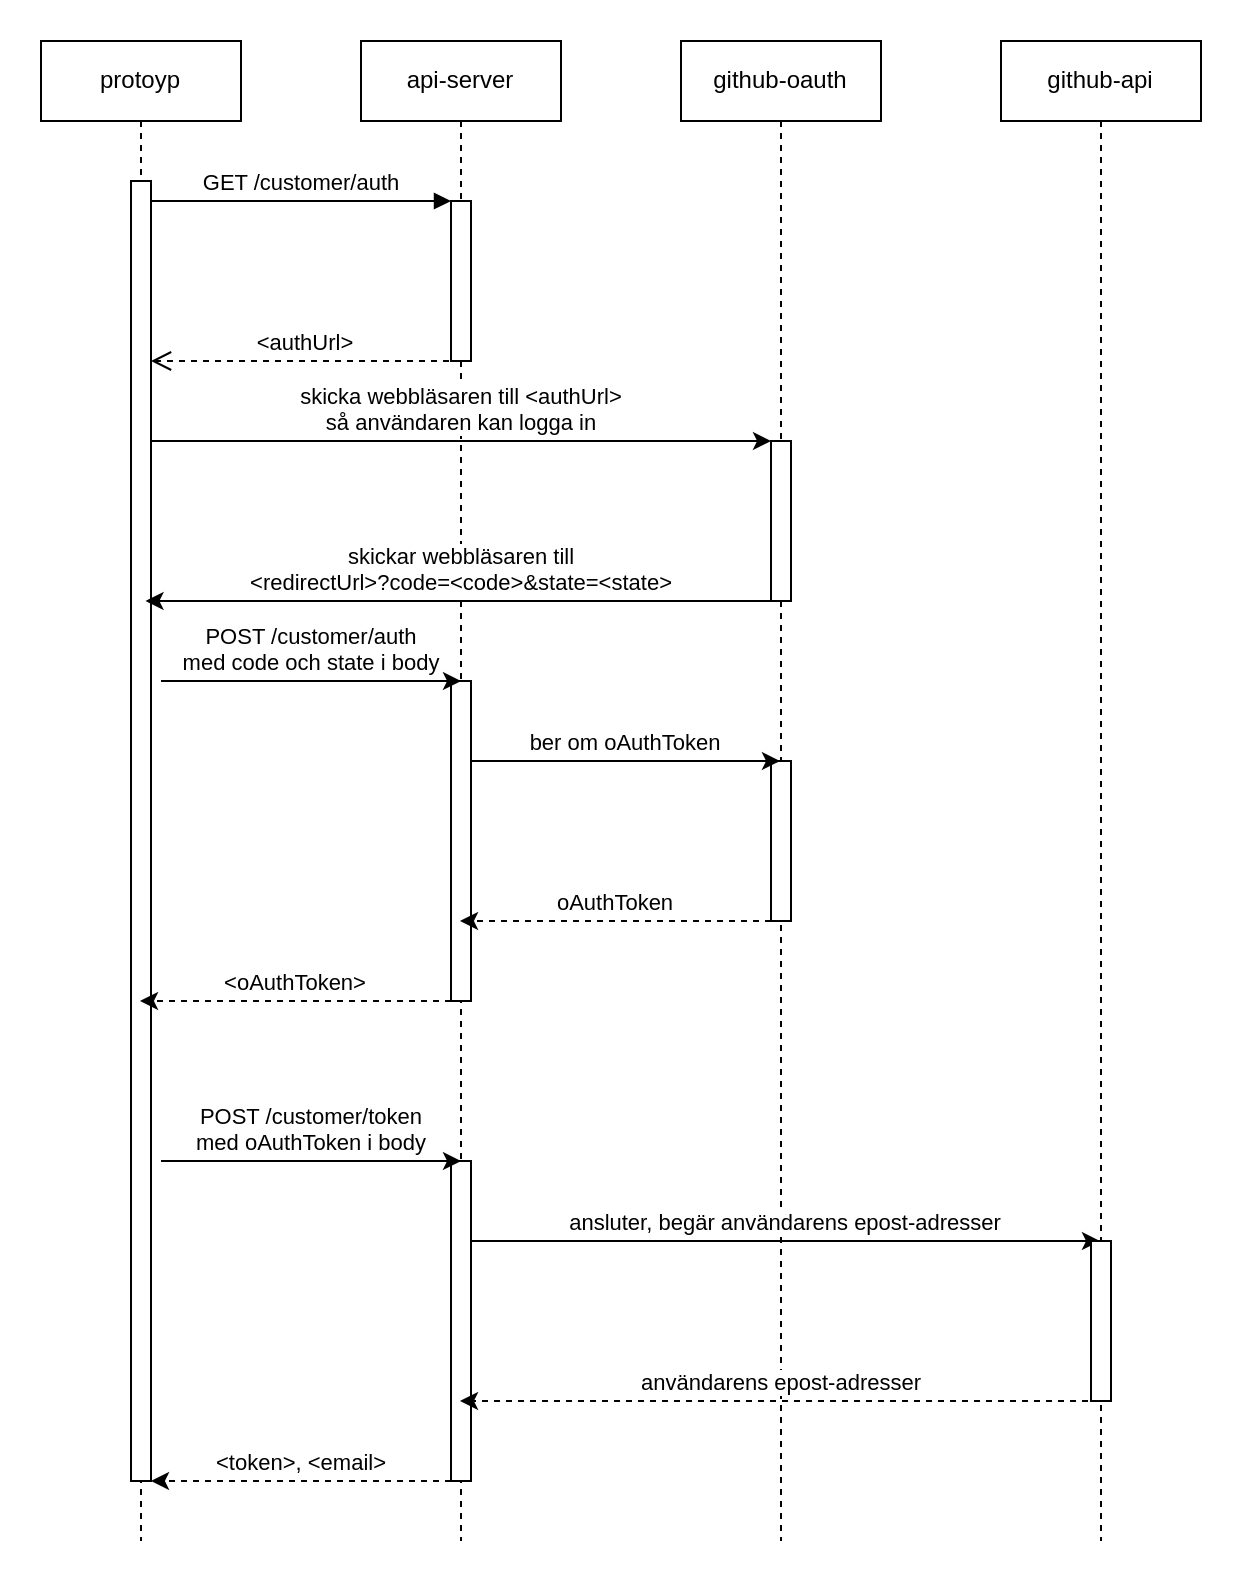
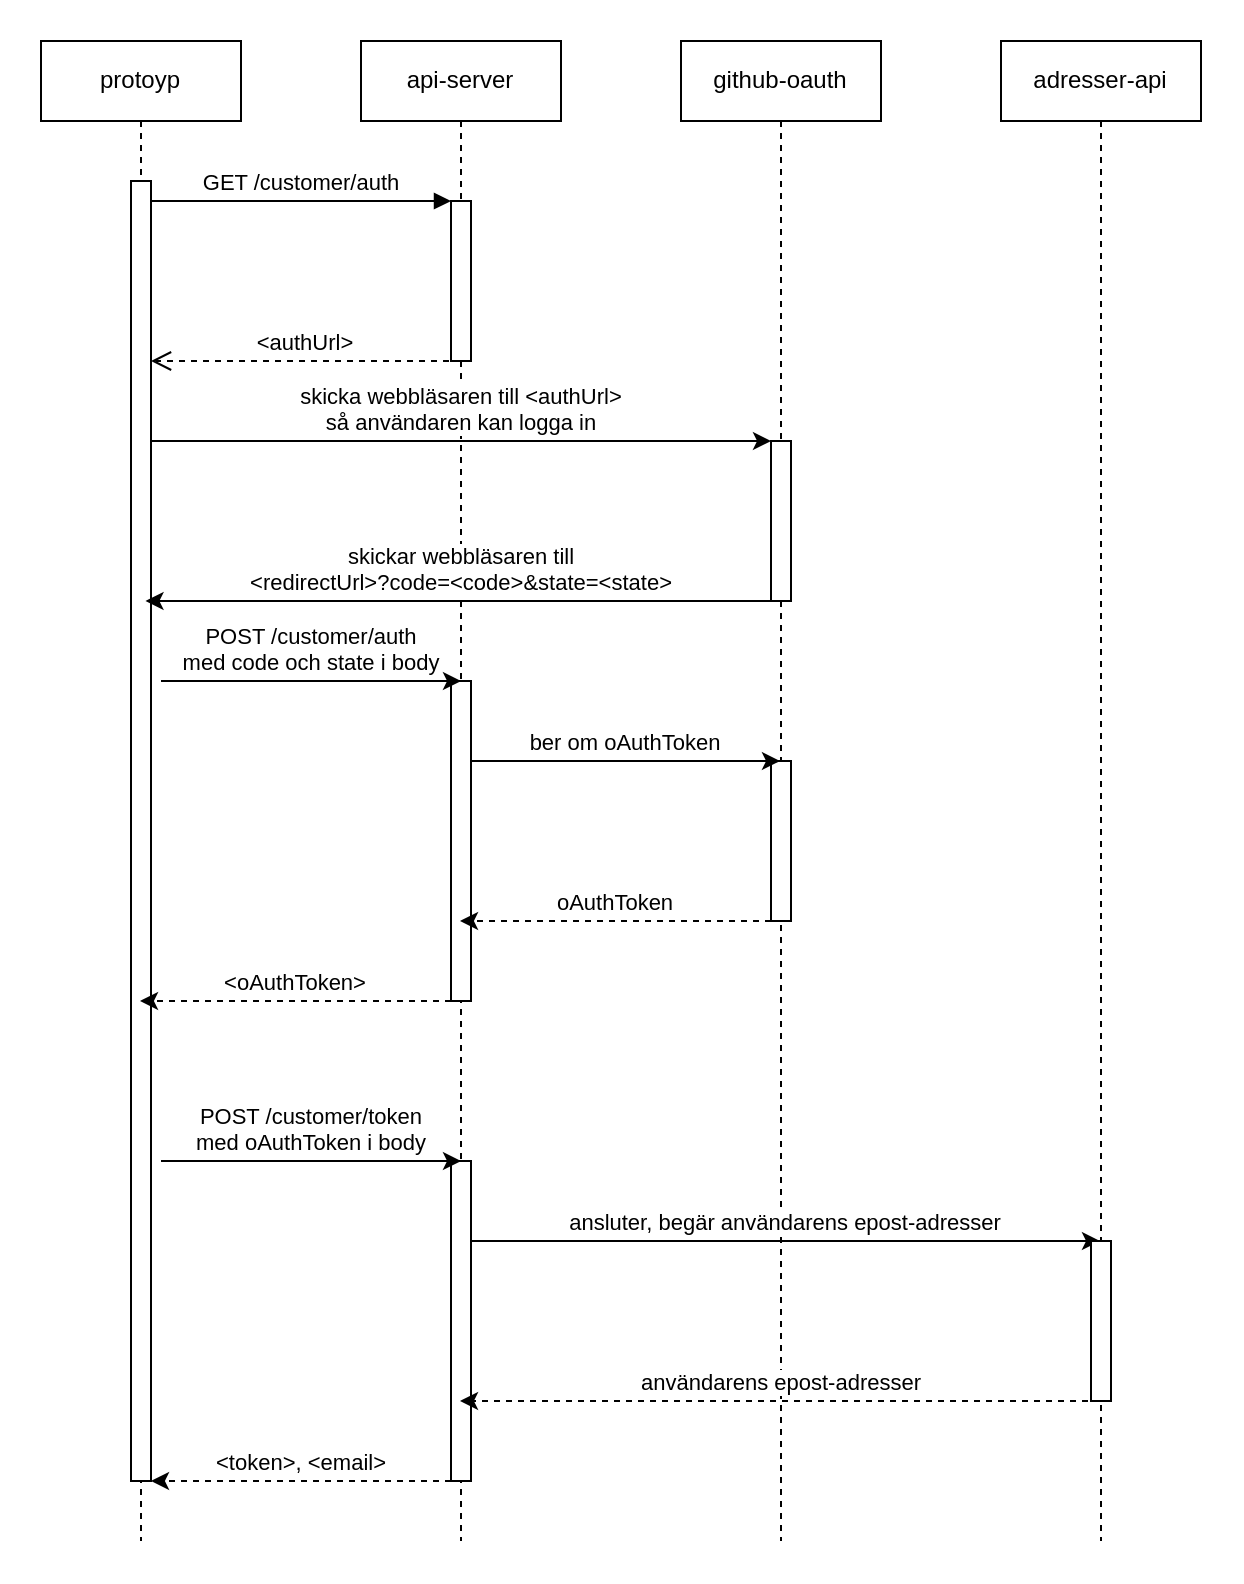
node "github-api": label "github-api" -> "adresser-api"
